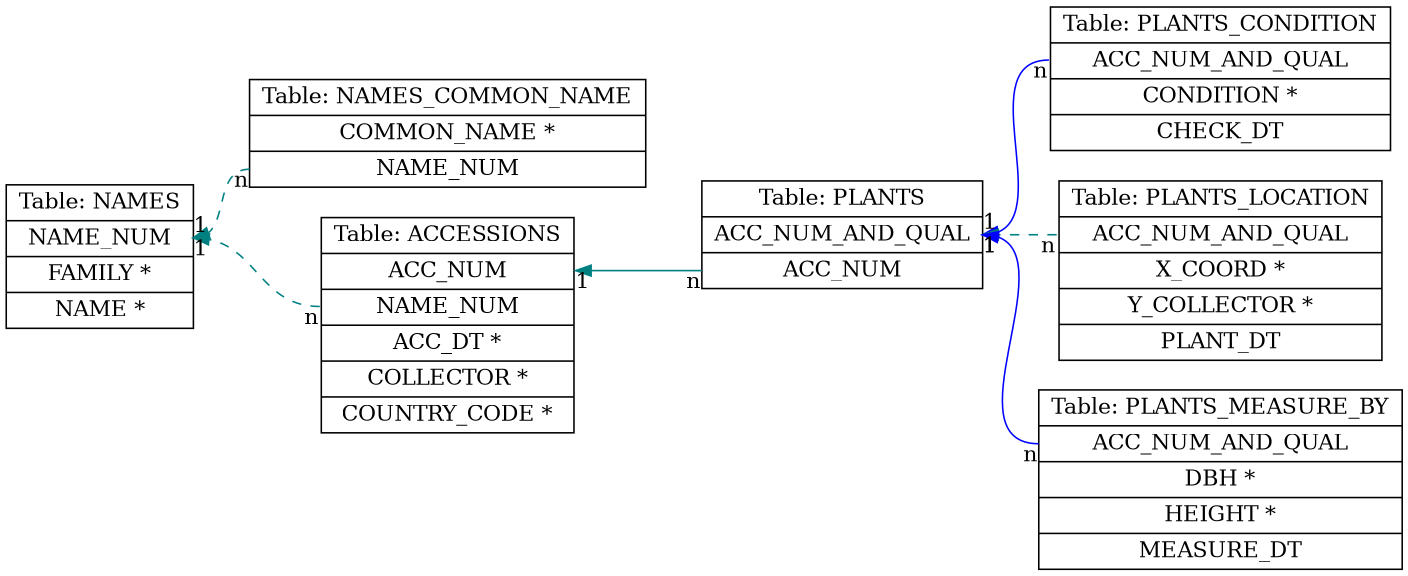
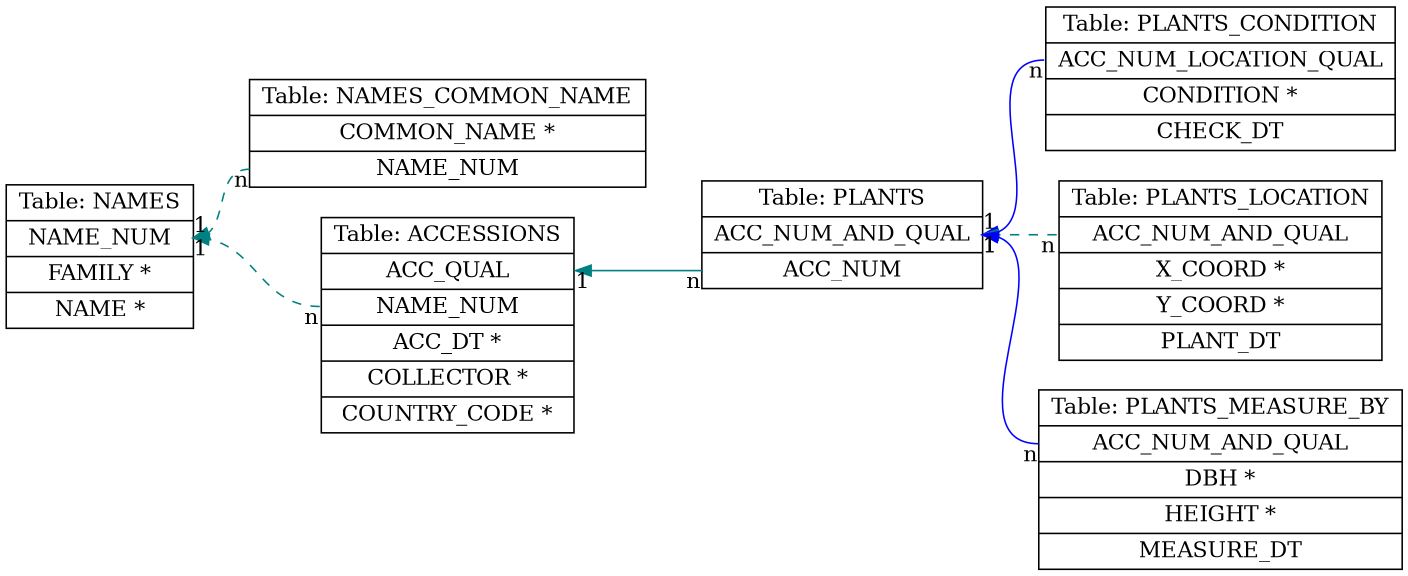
node "Table: PLANTS_CONDITION": text "ACC_NUM_AND_QUAL" -> "ACC_NUM_LOCATION_QUAL"
node "Table: ACCESSIONS": text "ACC_NUM" -> "ACC_QUAL"
node "Table: PLANTS_LOCATION": text "Y_COLLECTOR *" -> "Y_COORD *"
